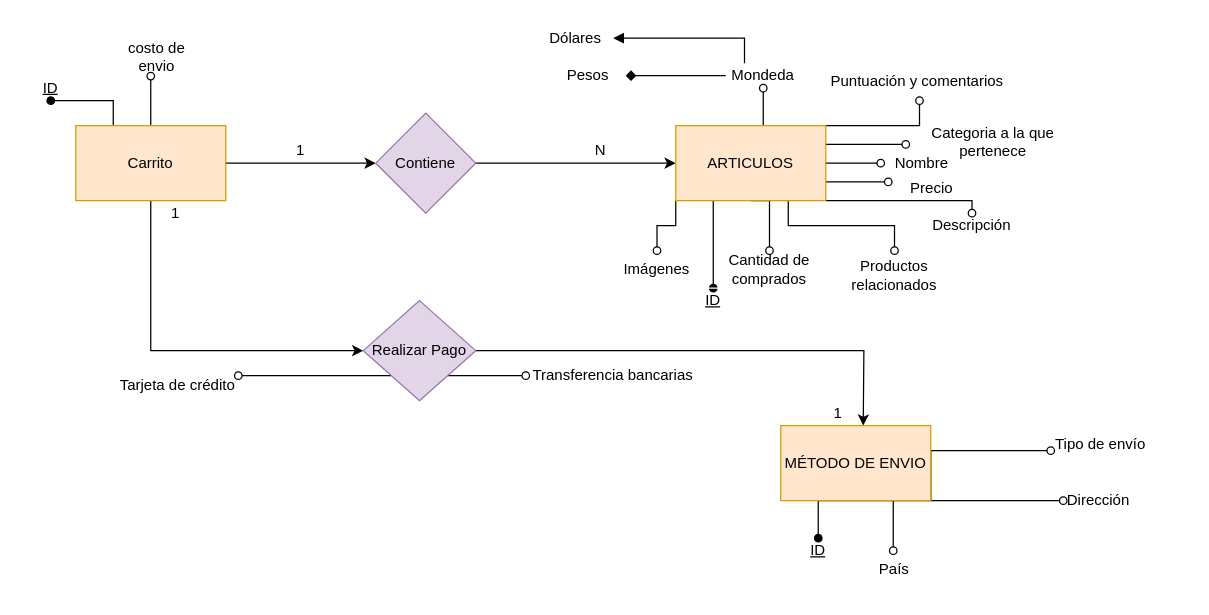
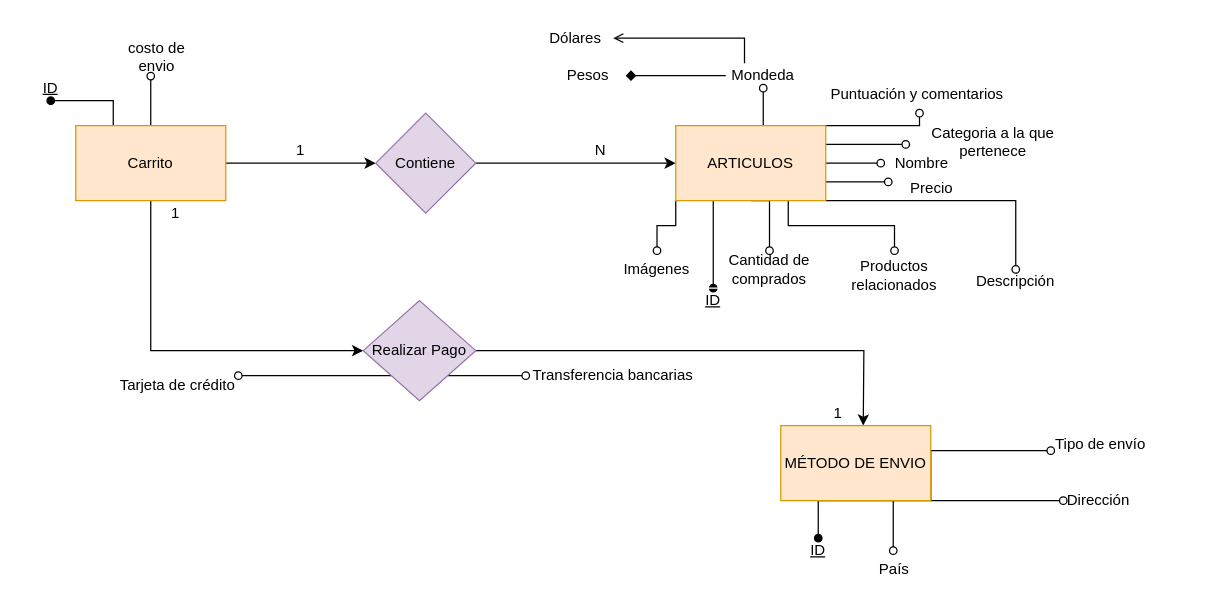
edge "Mondeda" -> "Dólares": arrowhead block -> open
node "Puntuación y comentarios": moved (919, 82) -> (919, 94)
node "Descripción": moved (972, 226) -> (1016, 282)
